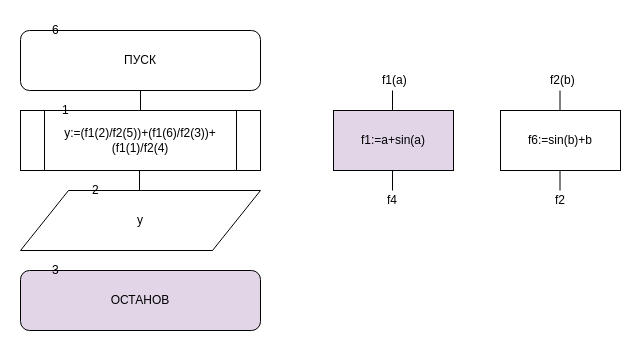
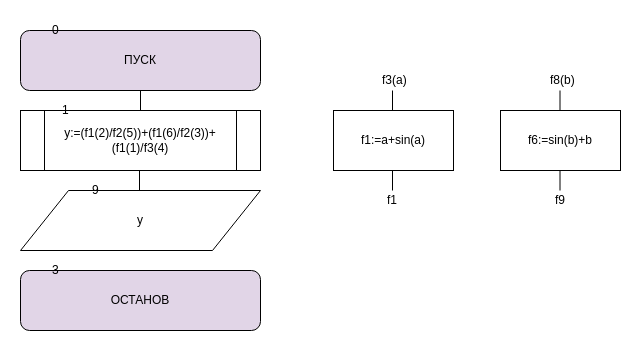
node "6": label "6" -> "0"
node "ПУСК": fillcolor #ffffff -> #e1d5e7
node "f1(a)": label "f1(a)" -> "f3(a)"
node "f2(b)": label "f2(b)" -> "f8(b)"
node "y:=(f1(2)/f2(5))+(f1(6)/f2(3))+(f1(1)/f2(4)": label "y:=(f1(2)/f2(5))+(f1(6)/f2(3))+(f1(1)/f2(4)" -> "y:=(f1(2)/f2(5))+(f1(6)/f2(3))+(f1(1)/f3(4)"
node "f1:=a+sin(a)": fillcolor #e1d5e7 -> #ffffff
node "2": label "2" -> "9"
node "f4": label "f4" -> "f1"
node "f2": label "f2" -> "f9"
